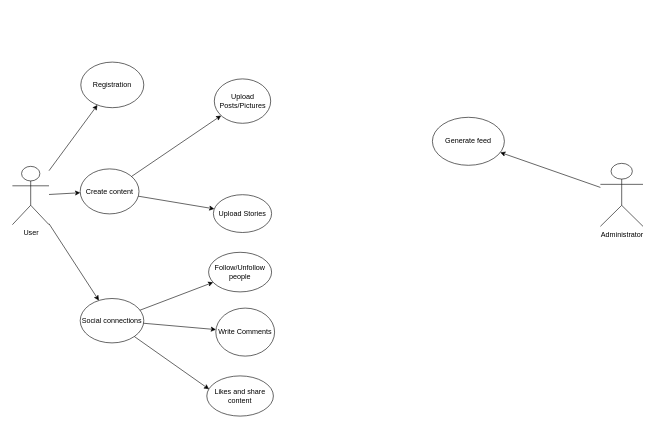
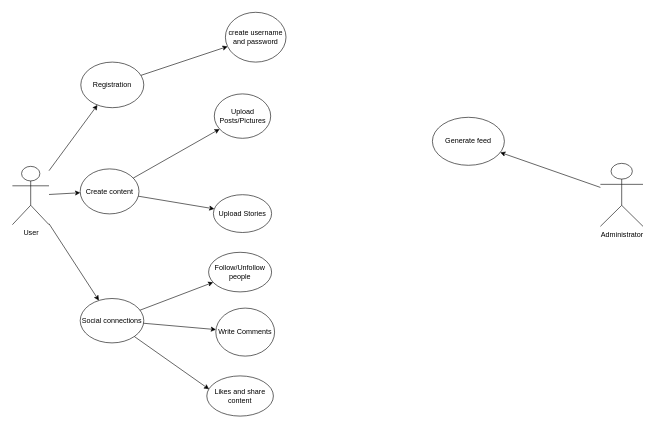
node "create username and password": added
edge "Registration" -> "create username and password": added
node "Upload Posts/Pictures": moved (242, 101) -> (242, 116)
